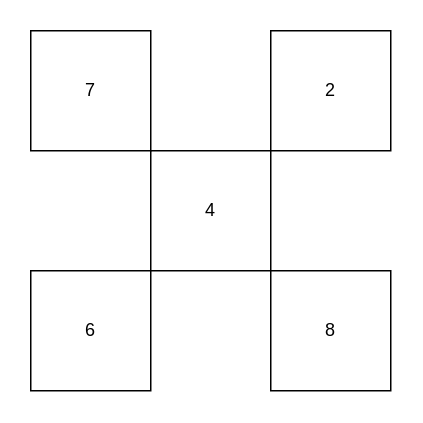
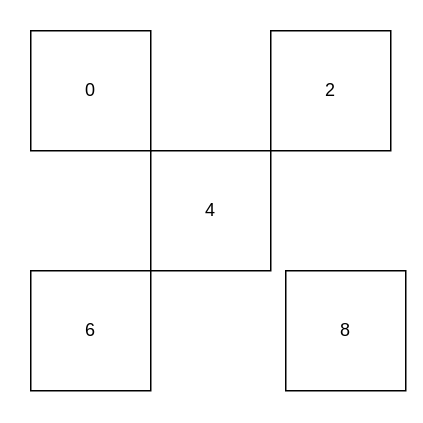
node "7": label "7" -> "0"
node "8": moved (331, 331) -> (346, 331)
